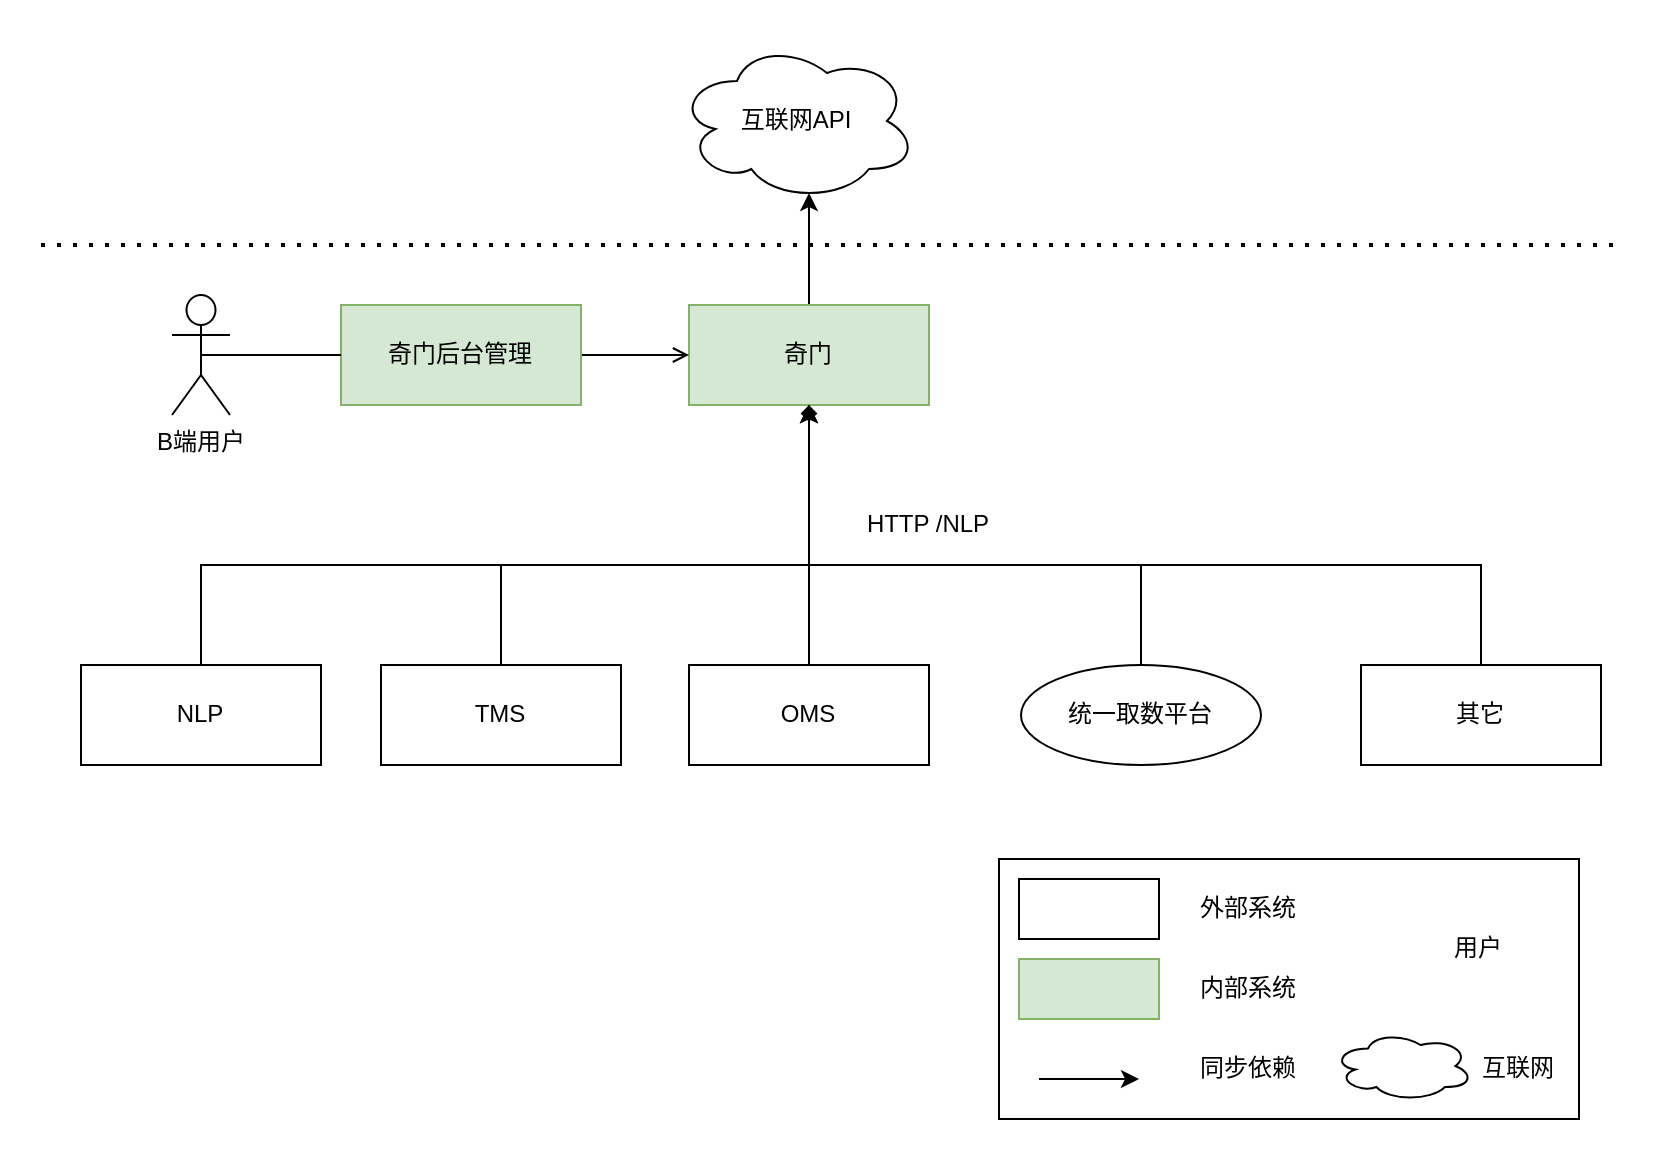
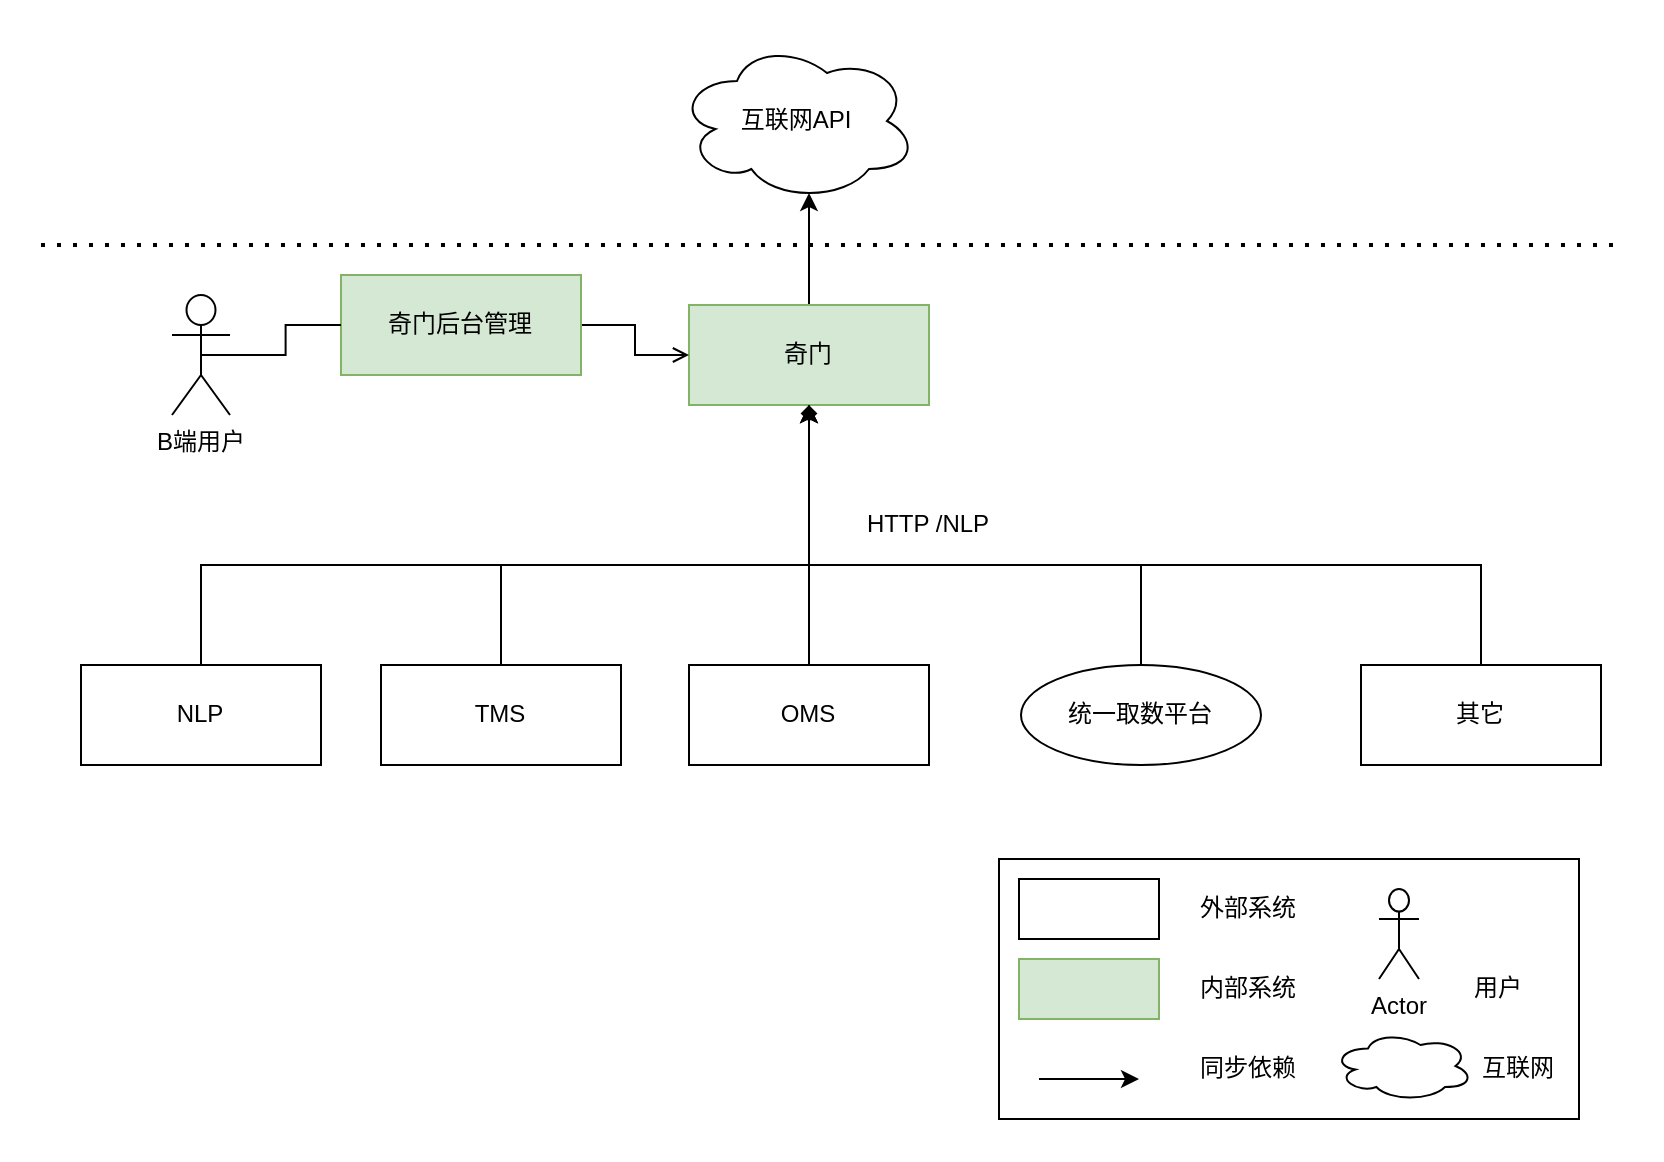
node "奇门后台管理": moved (461, 355) -> (461, 325)
node "Actor": added
node "用户": moved (1479, 949) -> (1499, 989)
